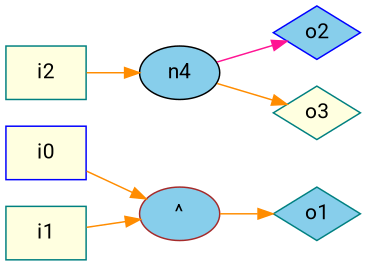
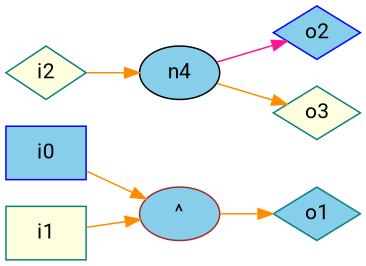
node "i2": shape box -> diamond
node "i0": fillcolor lightyellow -> skyblue
